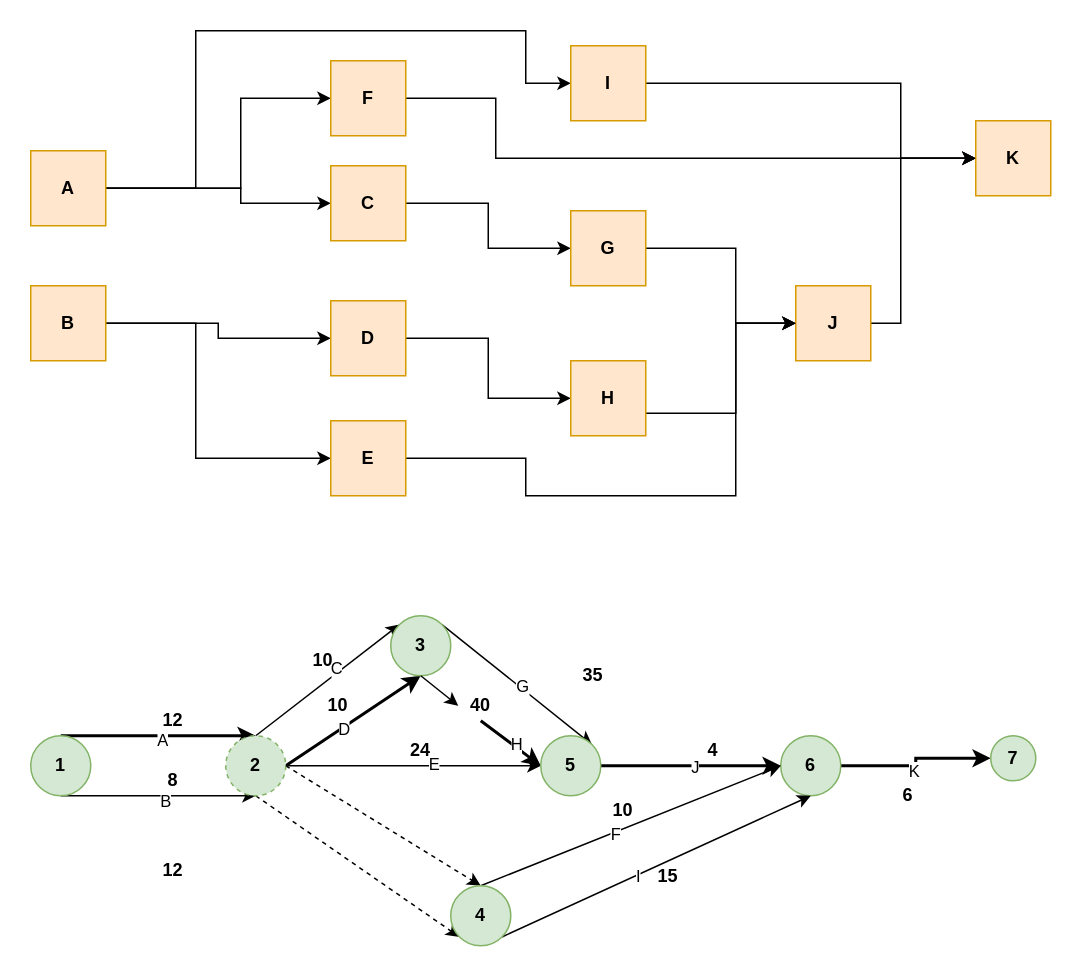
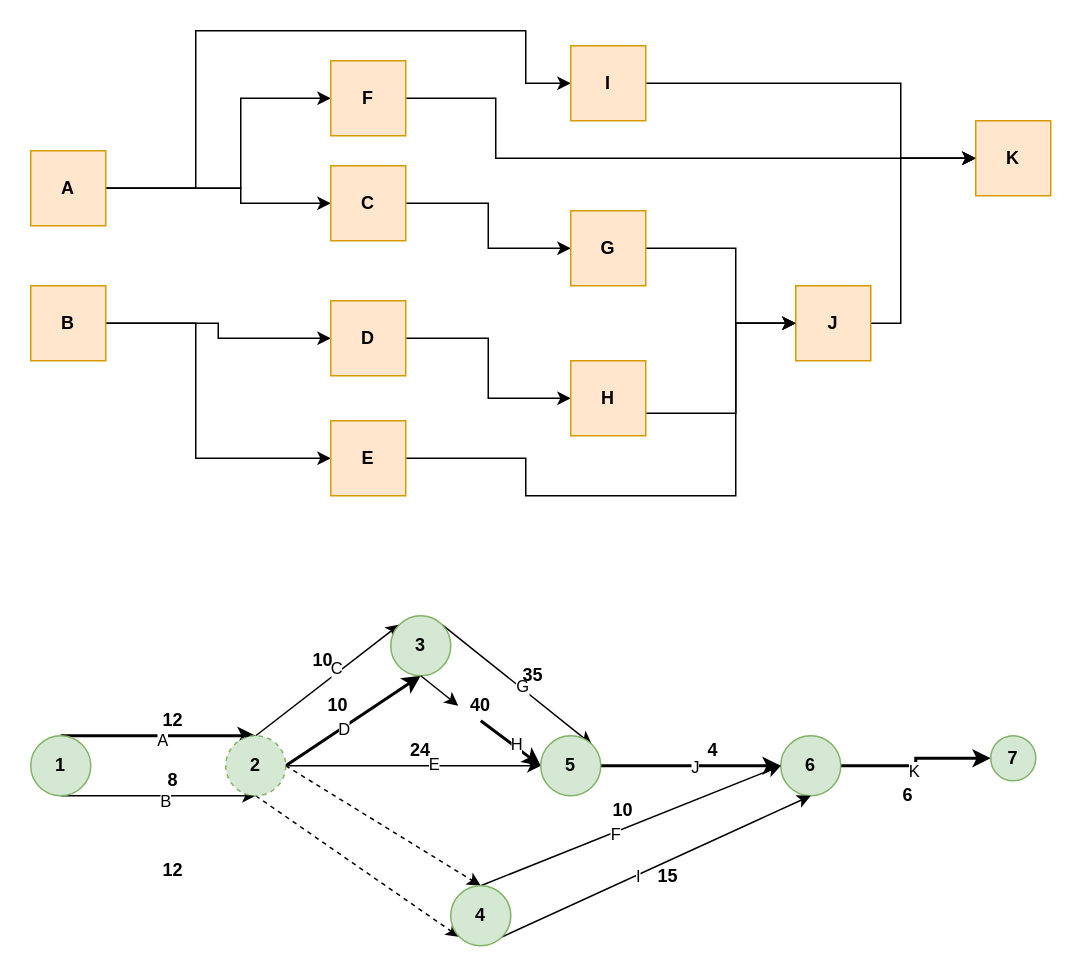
node "35": moved (593, 676) -> (533, 676)
